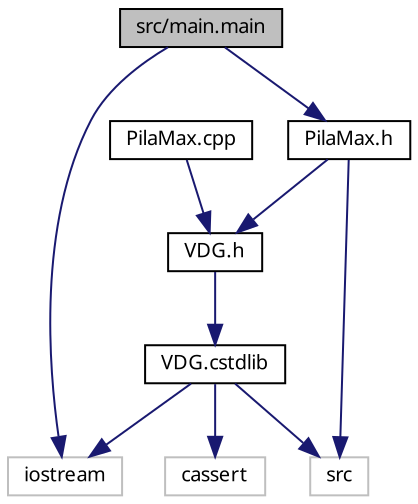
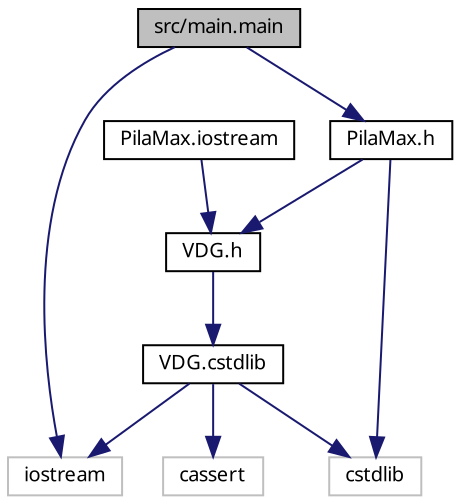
node "PilaMax.cpp": label "PilaMax.cpp" -> "PilaMax.iostream"
node "src": label "src" -> "cstdlib"
